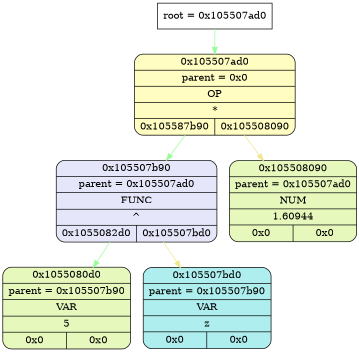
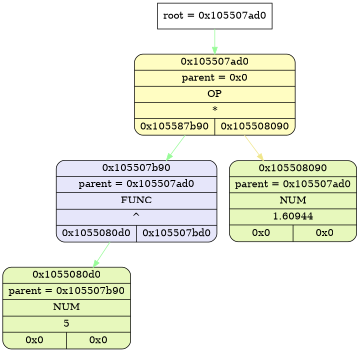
node "0x105507b90": text "0x1055082d0" -> "0x1055080d0"
node "0x1055080d0": text "VAR" -> "NUM"
node "0x105507bd0": removed
